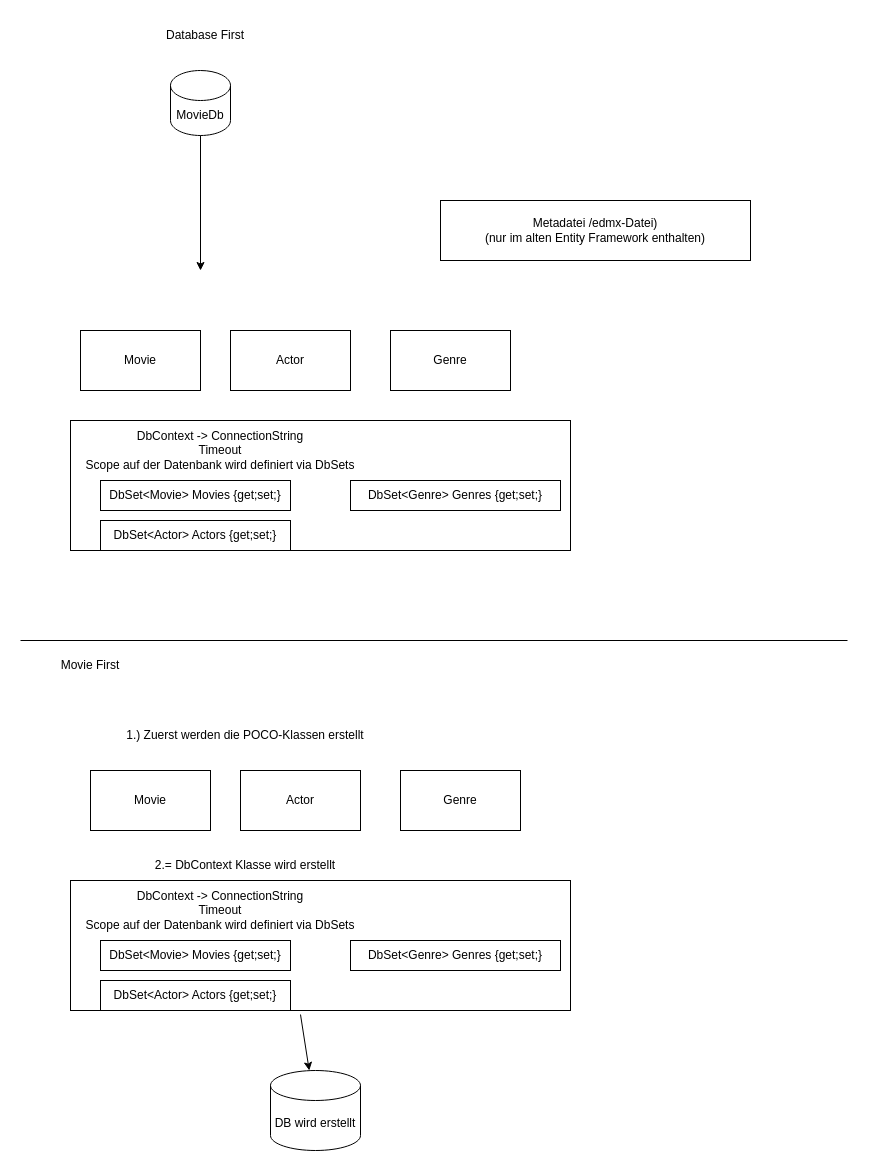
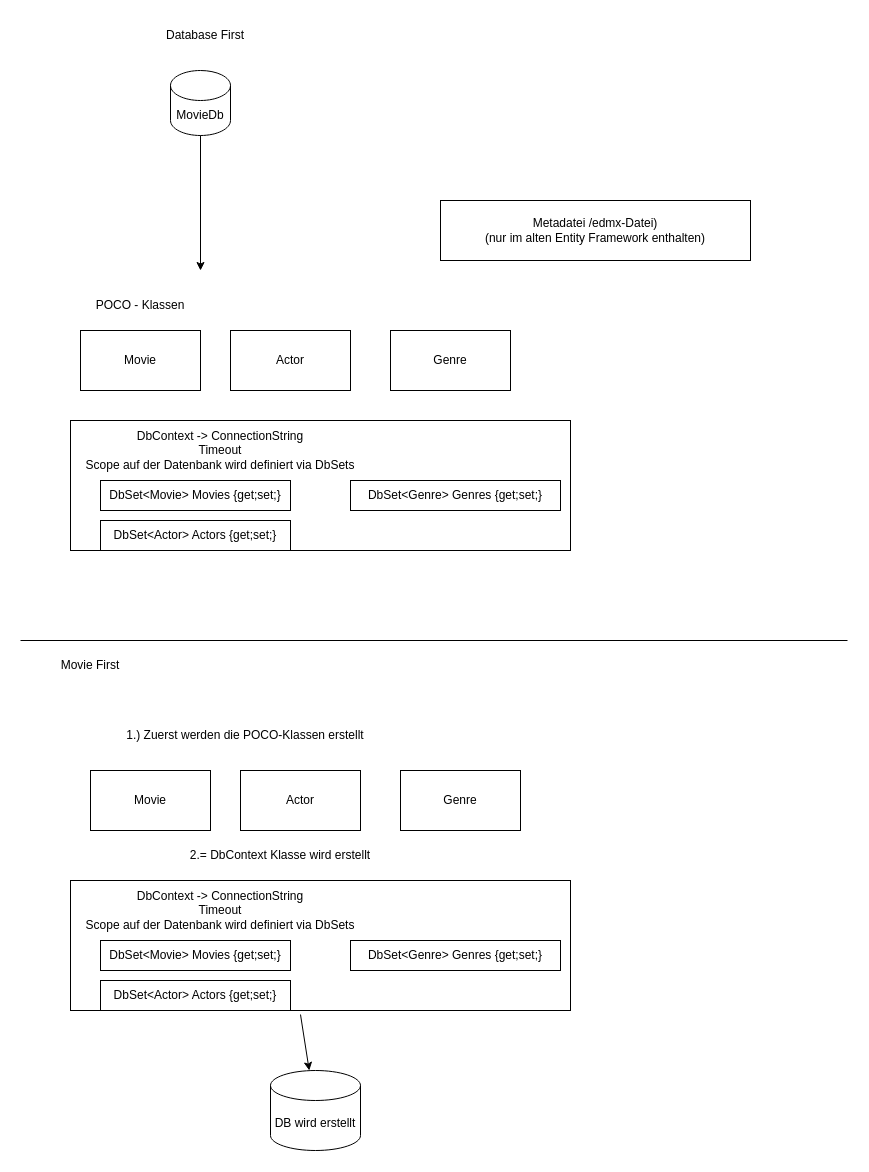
node "POCO - Klassen": added
node "2.= DbContext Klasse wird erstellt": moved (246, 866) -> (281, 856)
